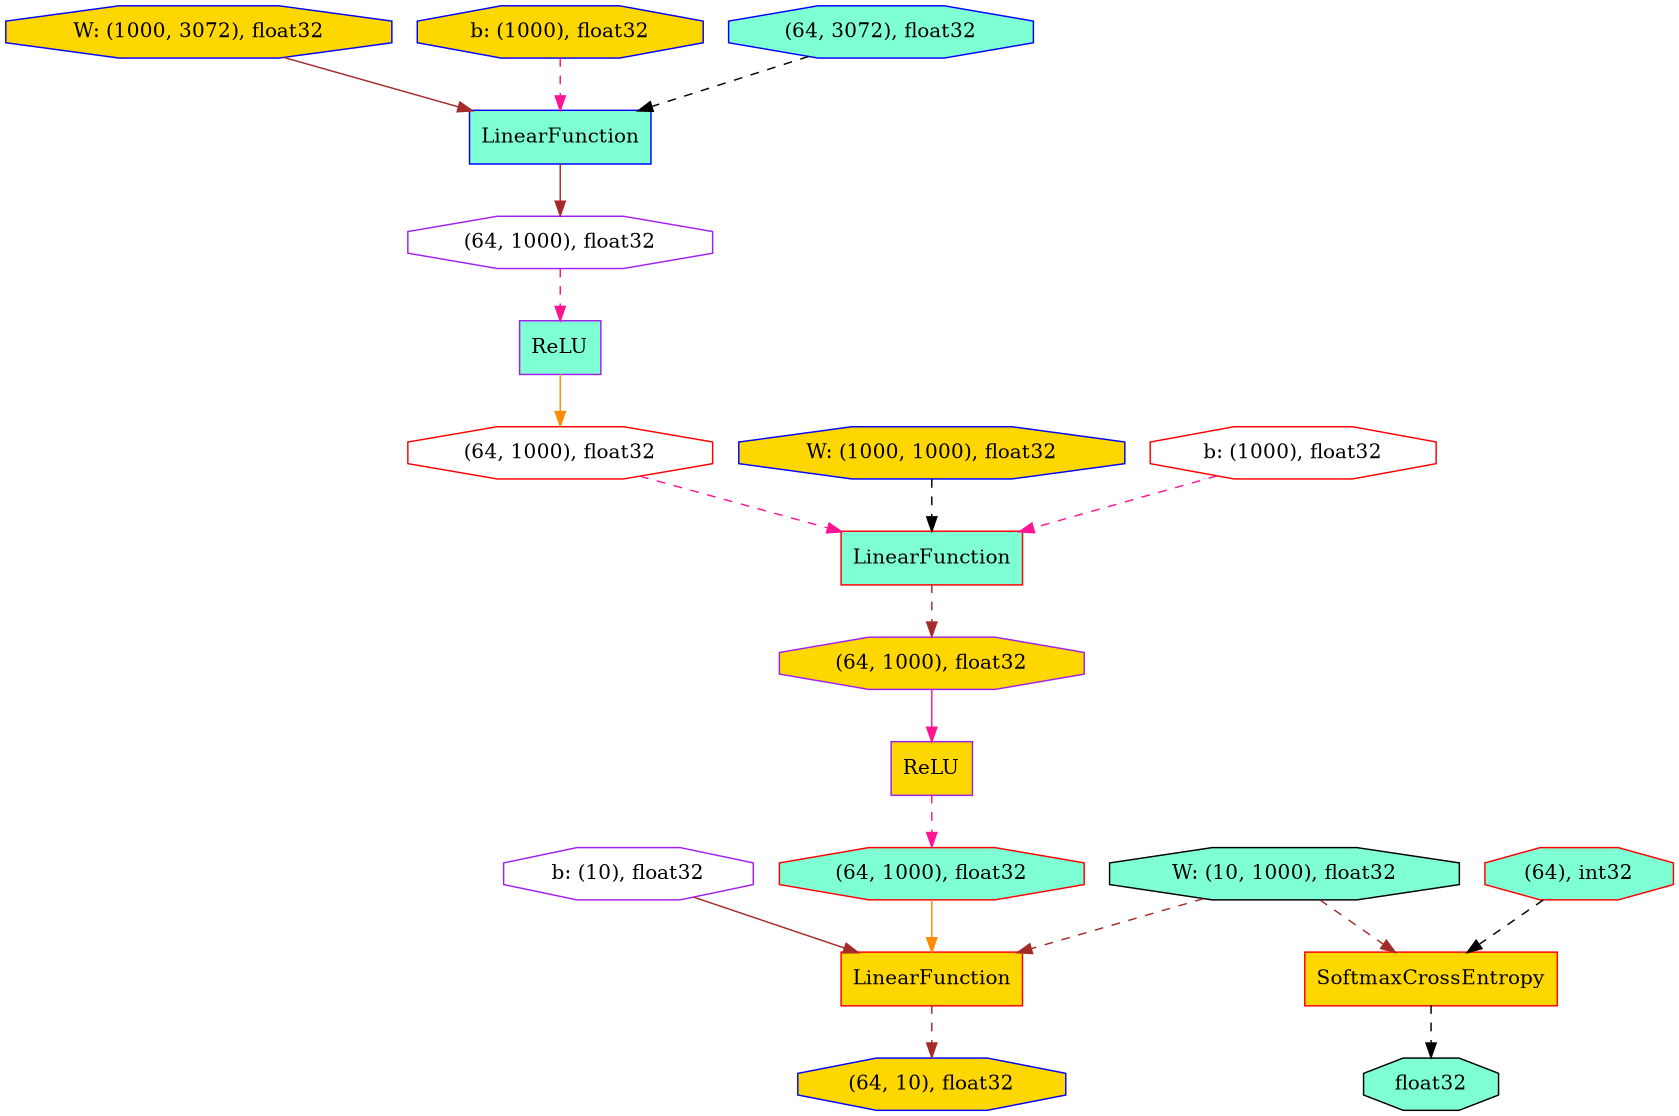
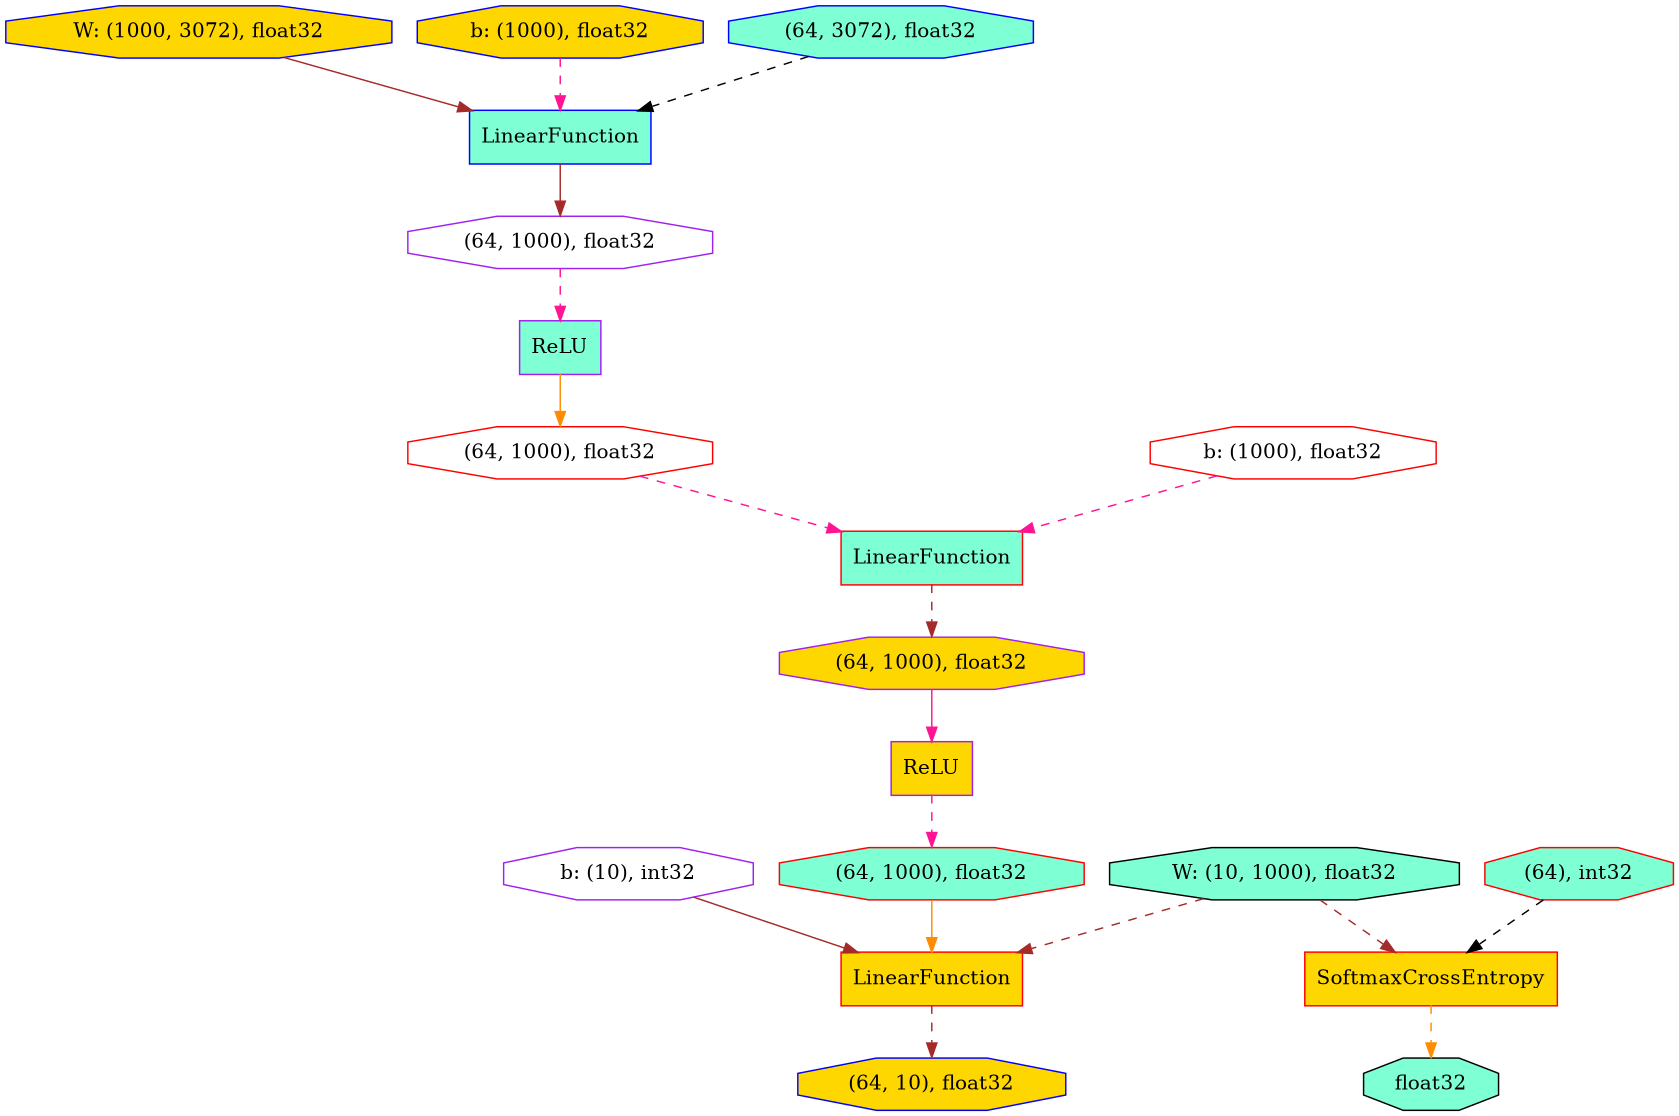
node "W: (1000, 1000), float32": removed
node "b: (10), float32": label "b: (10), float32" -> "b: (10), int32"
edge "SoftmaxCrossEntropy" -> "float32": color black -> darkorange
